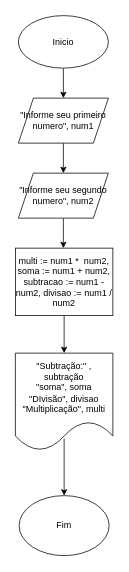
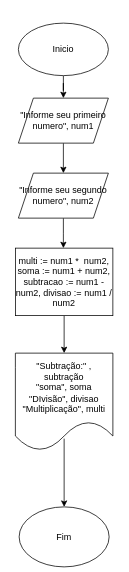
node "Inicio": moved (63, 42) -> (63, 49)
node "Fim": moved (64, 525) -> (64, 537)
